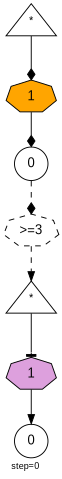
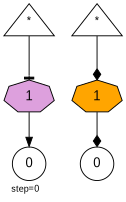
node ">=3": removed
